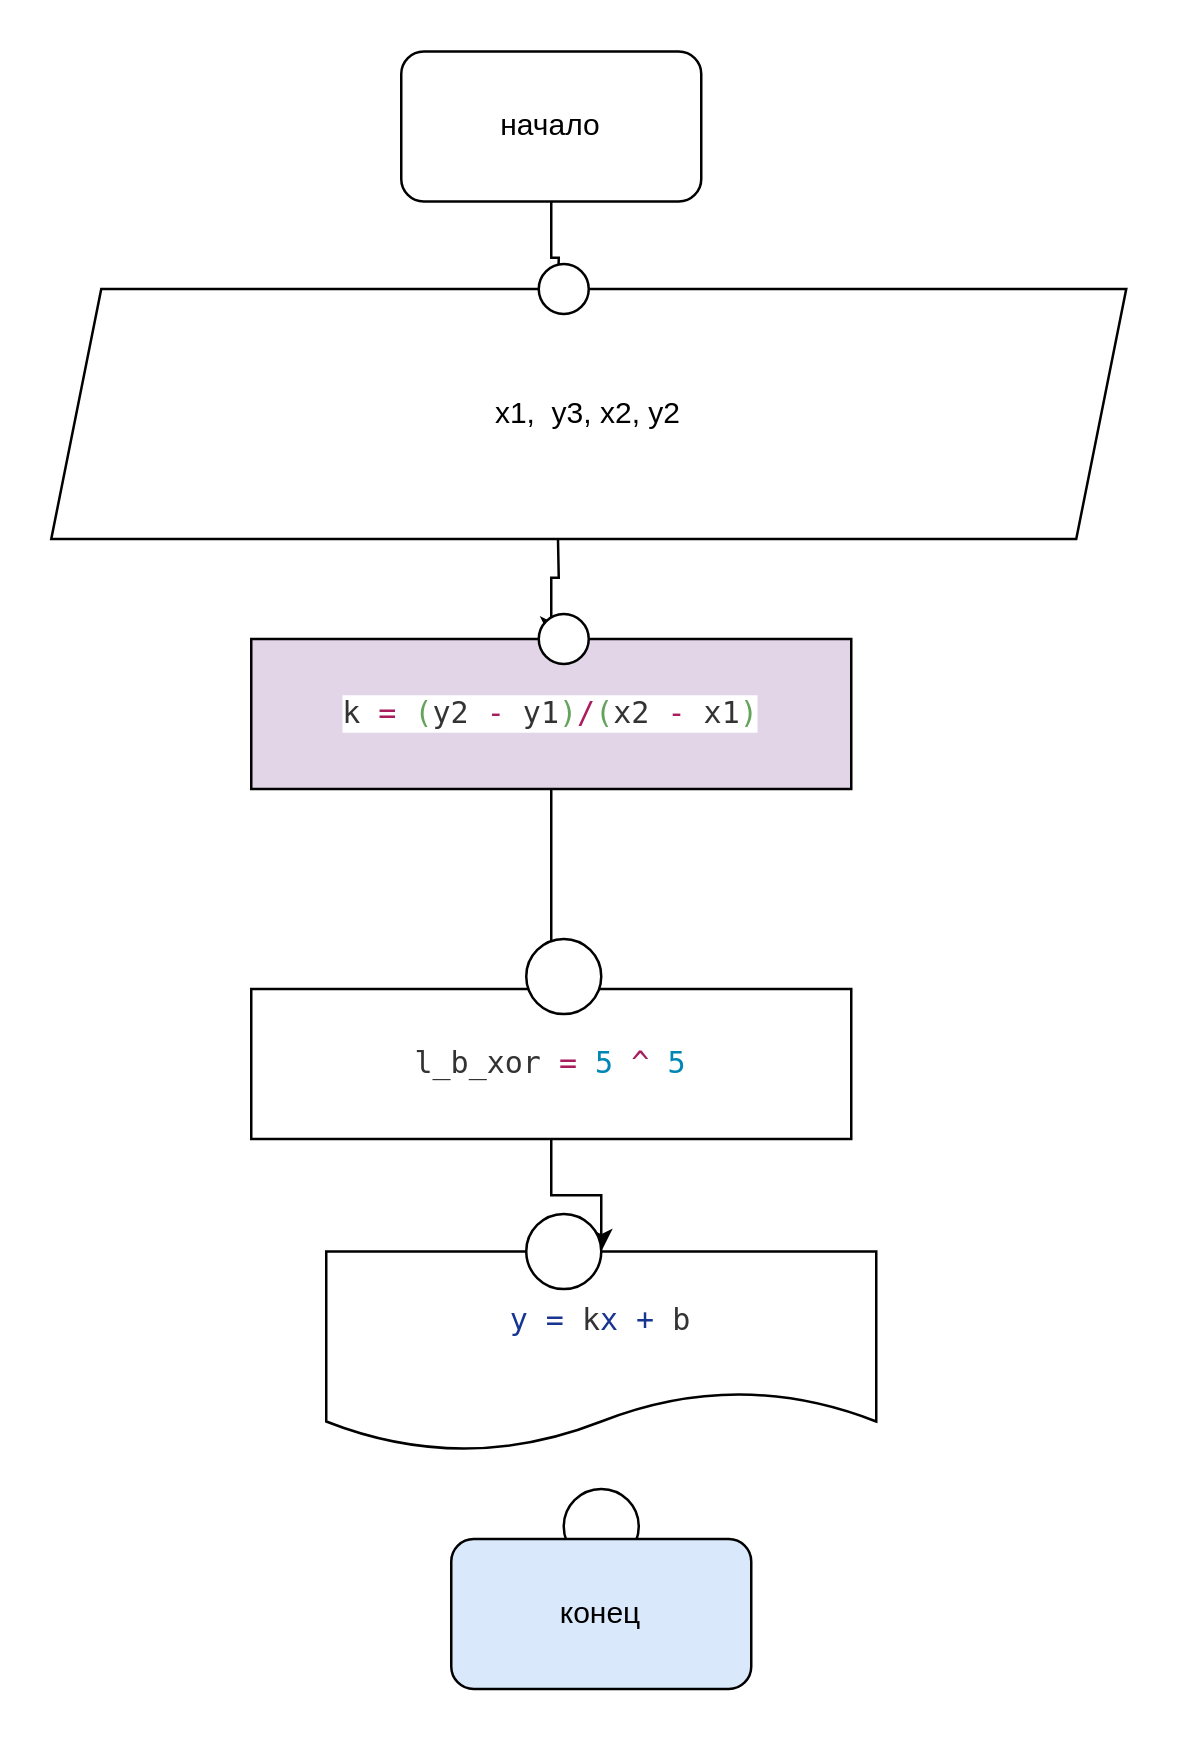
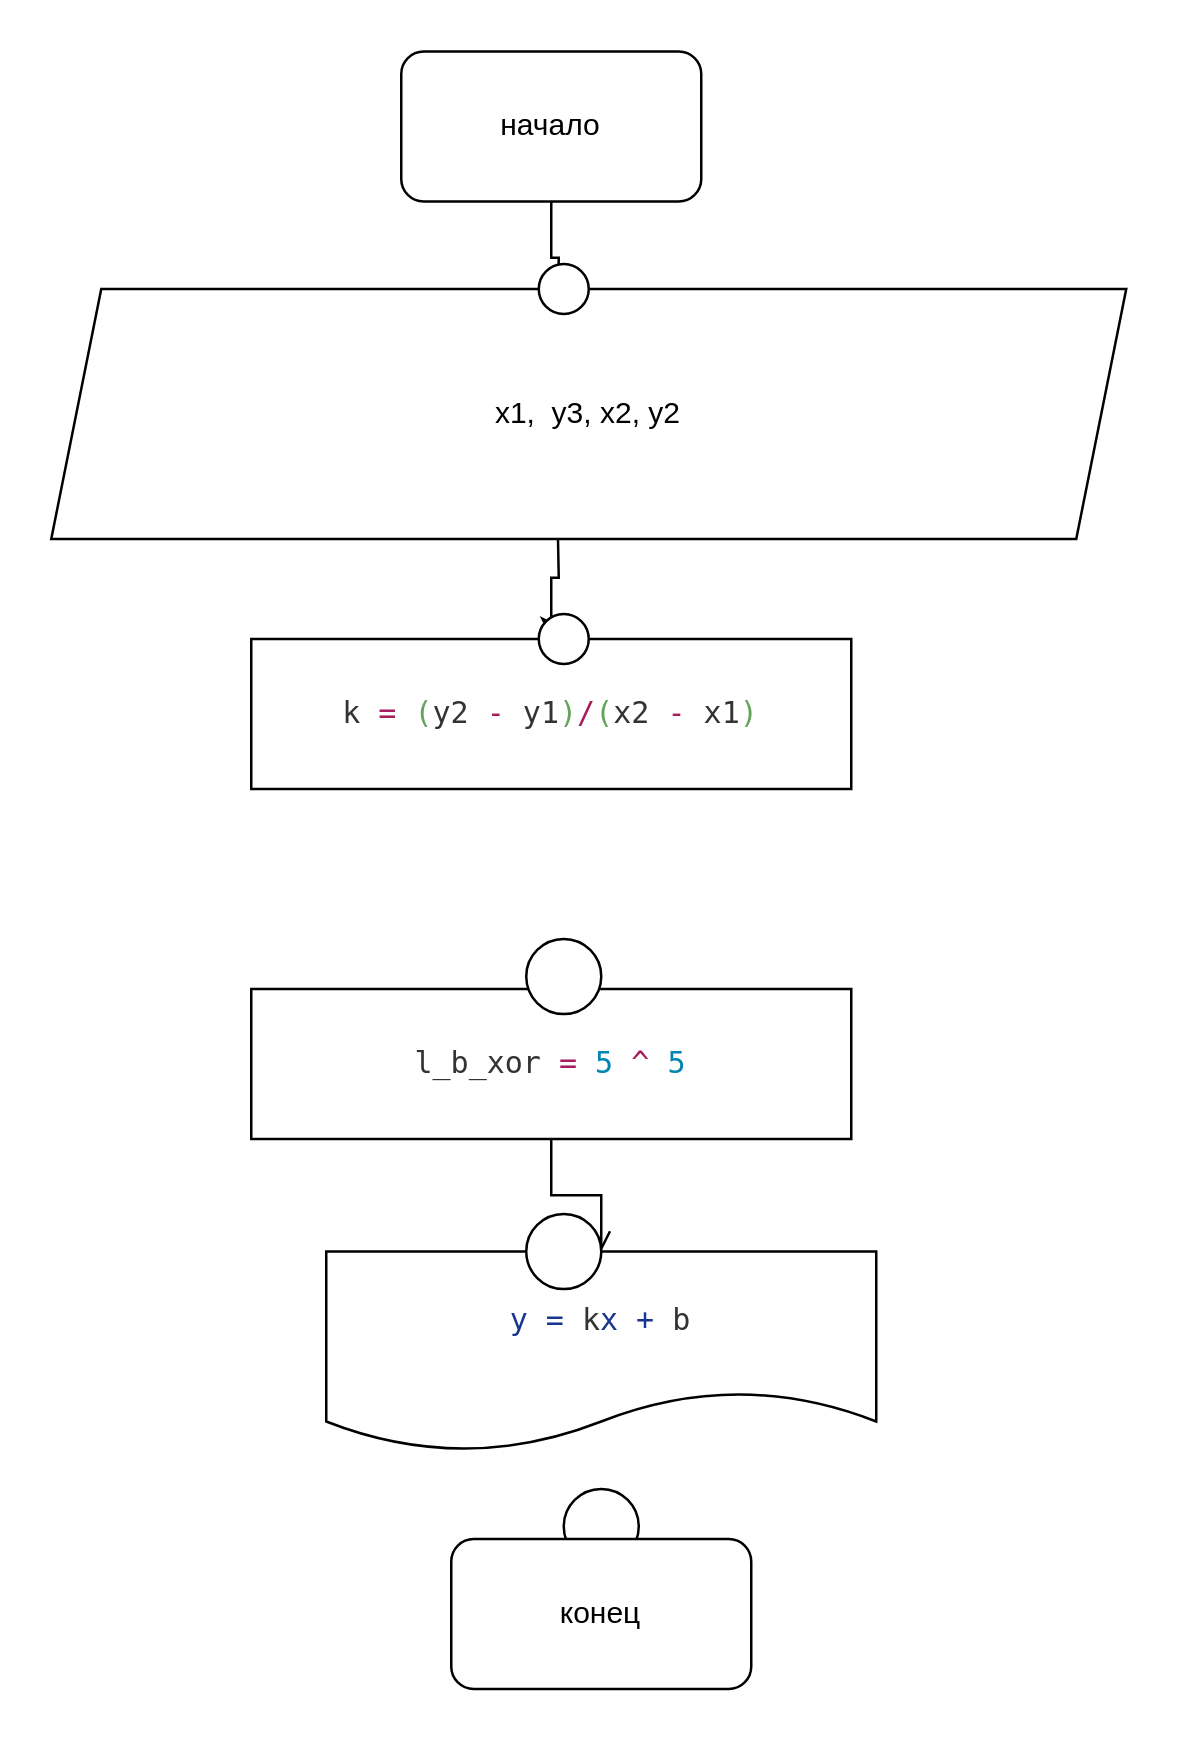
node "k = (y2 - y1)/(x2 - x1)": fillcolor #e1d5e7 -> #ffffff
edge "k = (y2 - y1)/(x2 - x1)" -> "l_b_xor = 5 ^ 5": removed
edge "l_b_xor = 5 ^ 5" -> "y = kx + b": arrowhead classic -> open
node "конец": fillcolor #dae8fc -> #ffffff
